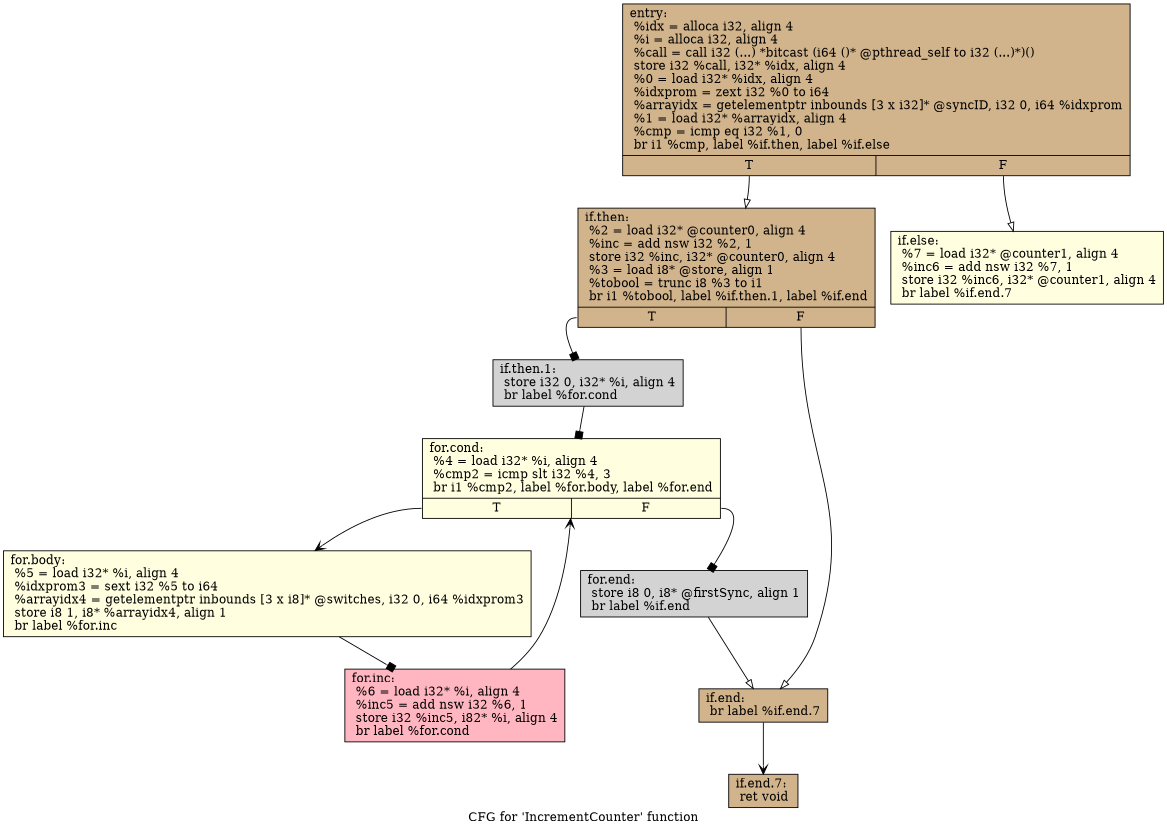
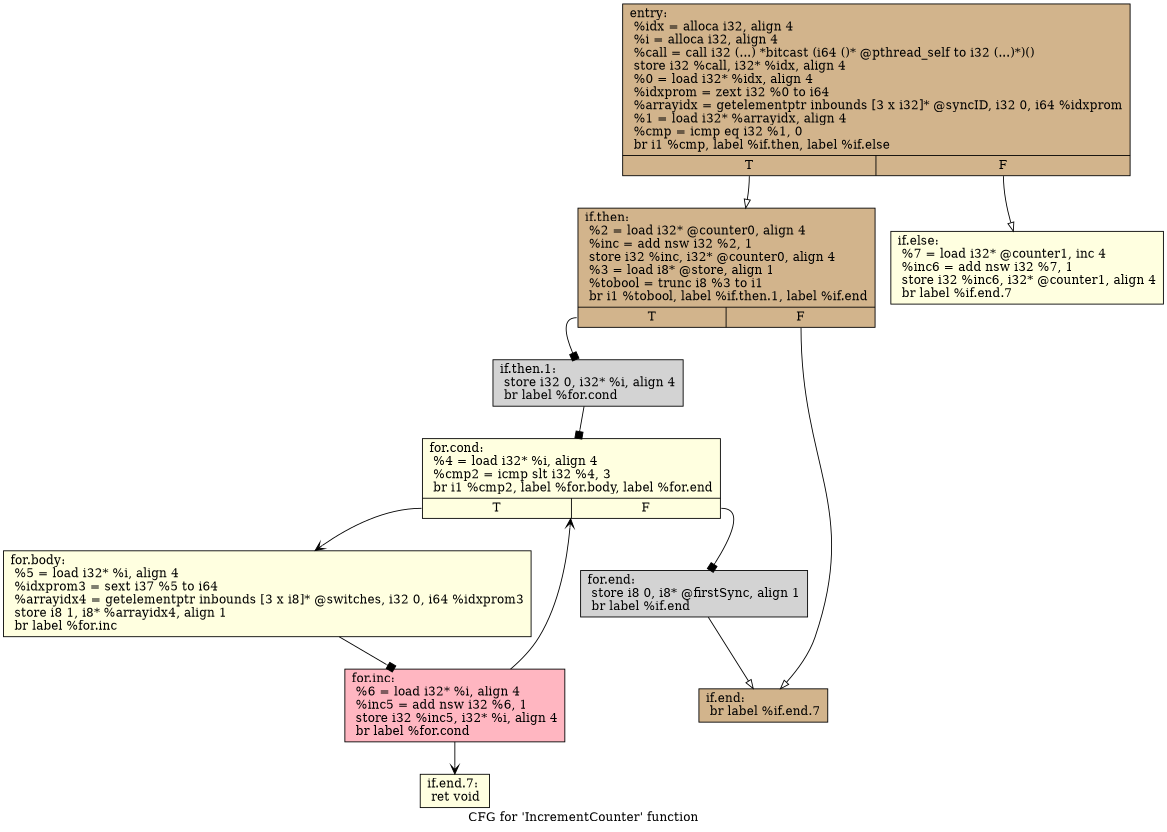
node "if.else:": text "%7 = load i32* @counter1, align 4" -> "%7 = load i32* @counter1, inc 4"
node "for.body:": text "%idxprom3 = sext i32 %5 to i64" -> "%idxprom3 = sext i37 %5 to i64"
node "for.inc:": text "store i32 %inc5, i82* %i, align 4" -> "store i32 %inc5, i32* %i, align 4"
edge "if.end:" -> "if.end.7:": now "for.inc:" -> "if.end.7:"
node "if.end.7:": fillcolor tan -> lightyellow
